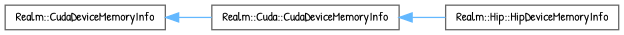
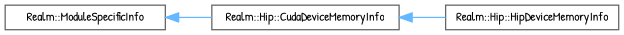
node "Realm::CudaDeviceMemoryInfo": label "Realm::CudaDeviceMemoryInfo" -> "Realm::ModuleSpecificInfo"
node "Realm::Cuda::CudaDeviceMemoryInfo": label "Realm::Cuda::CudaDeviceMemoryInfo" -> "Realm::Hip::CudaDeviceMemoryInfo"
